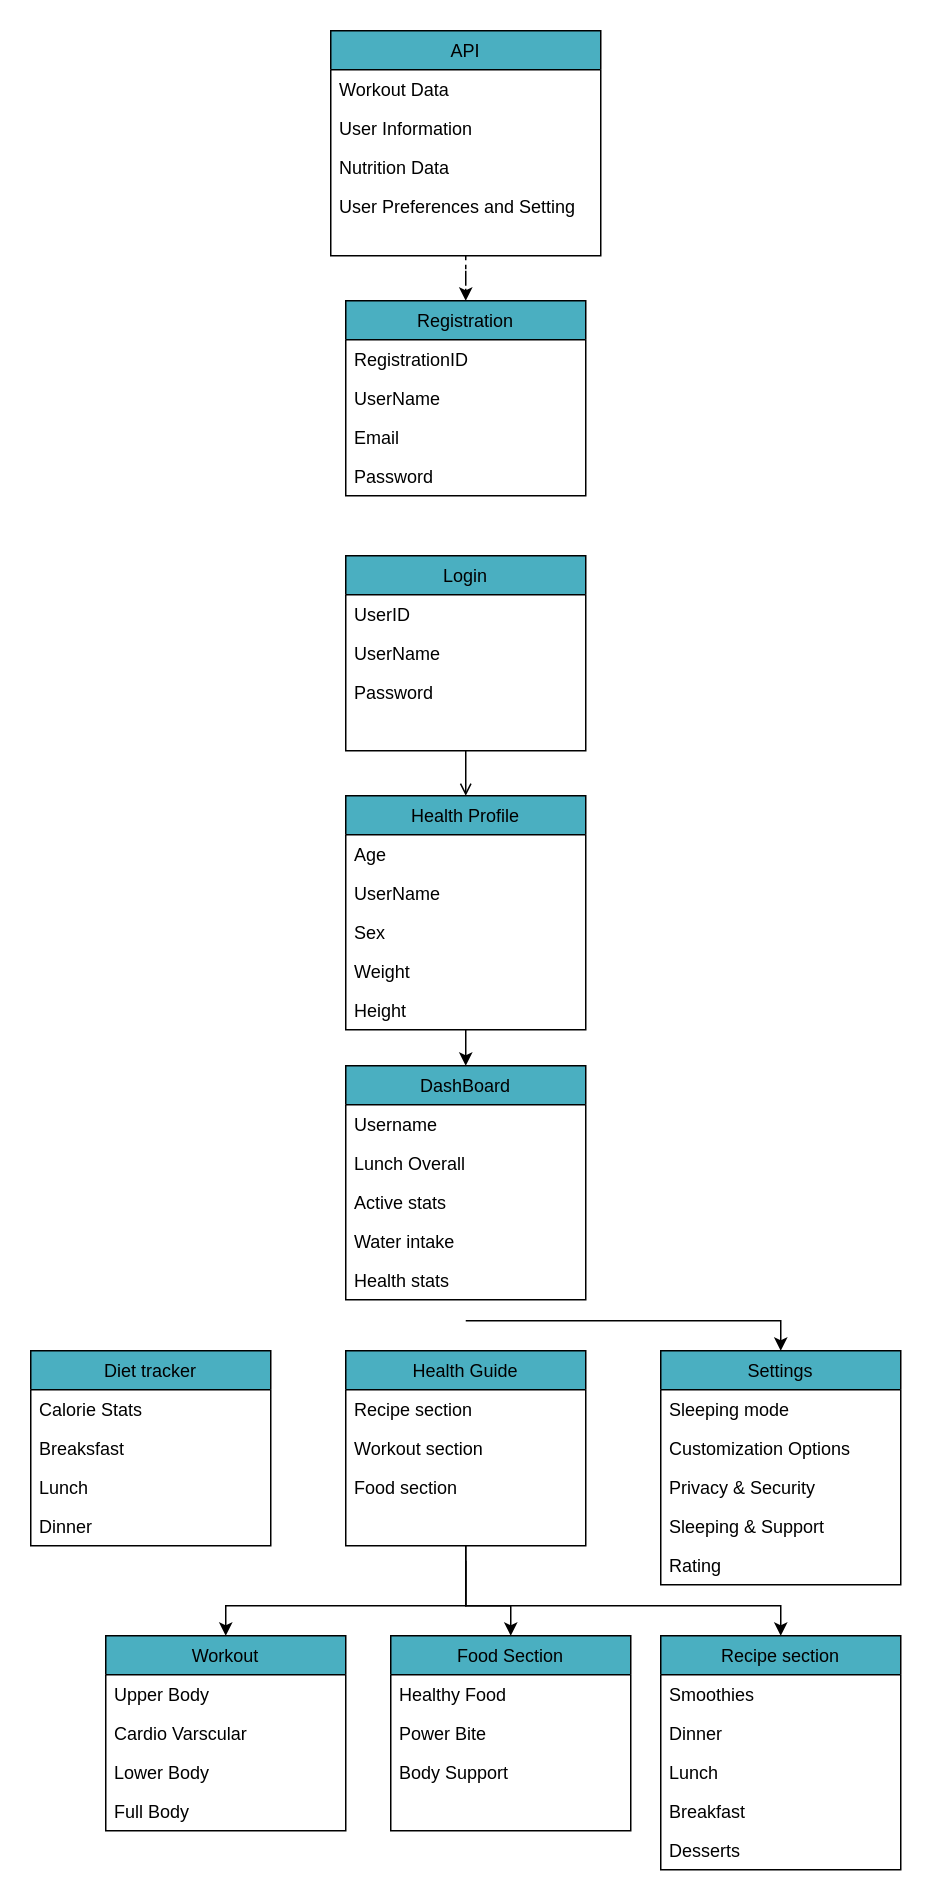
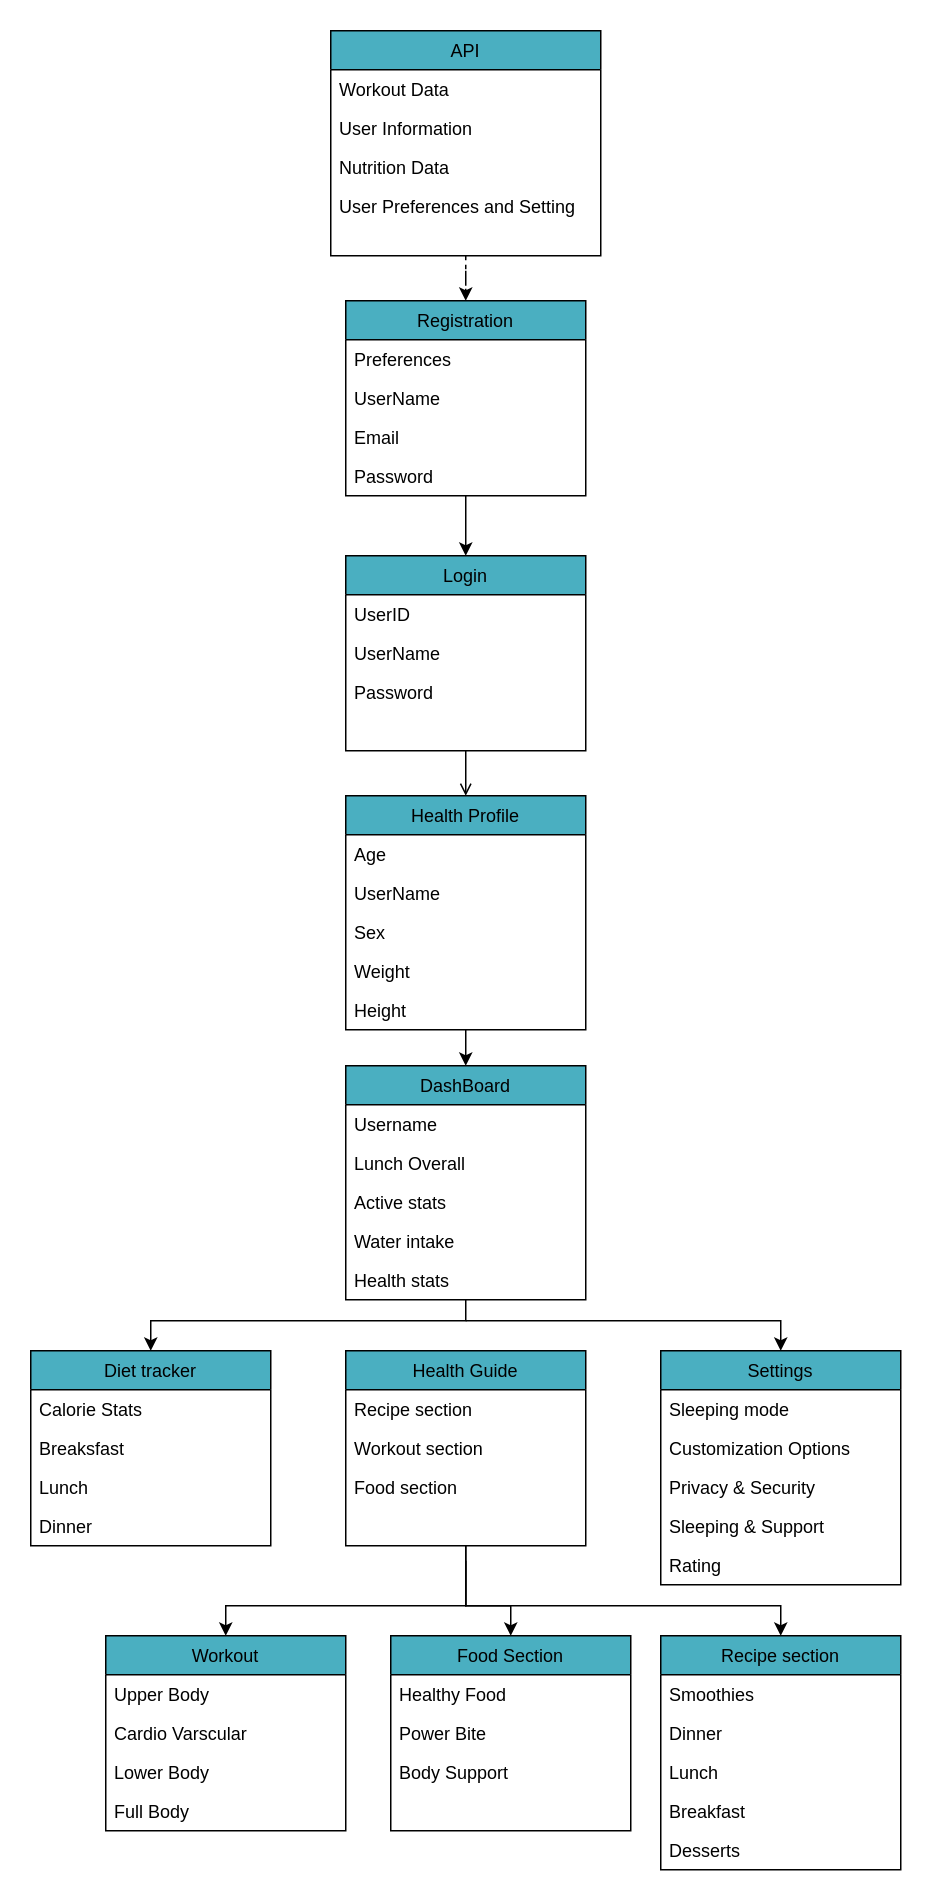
node "RegistrationID": label "RegistrationID" -> "Preferences"
edge "Registration" -> "Login": added
edge "DashBoard" -> "Diet tracker": added
